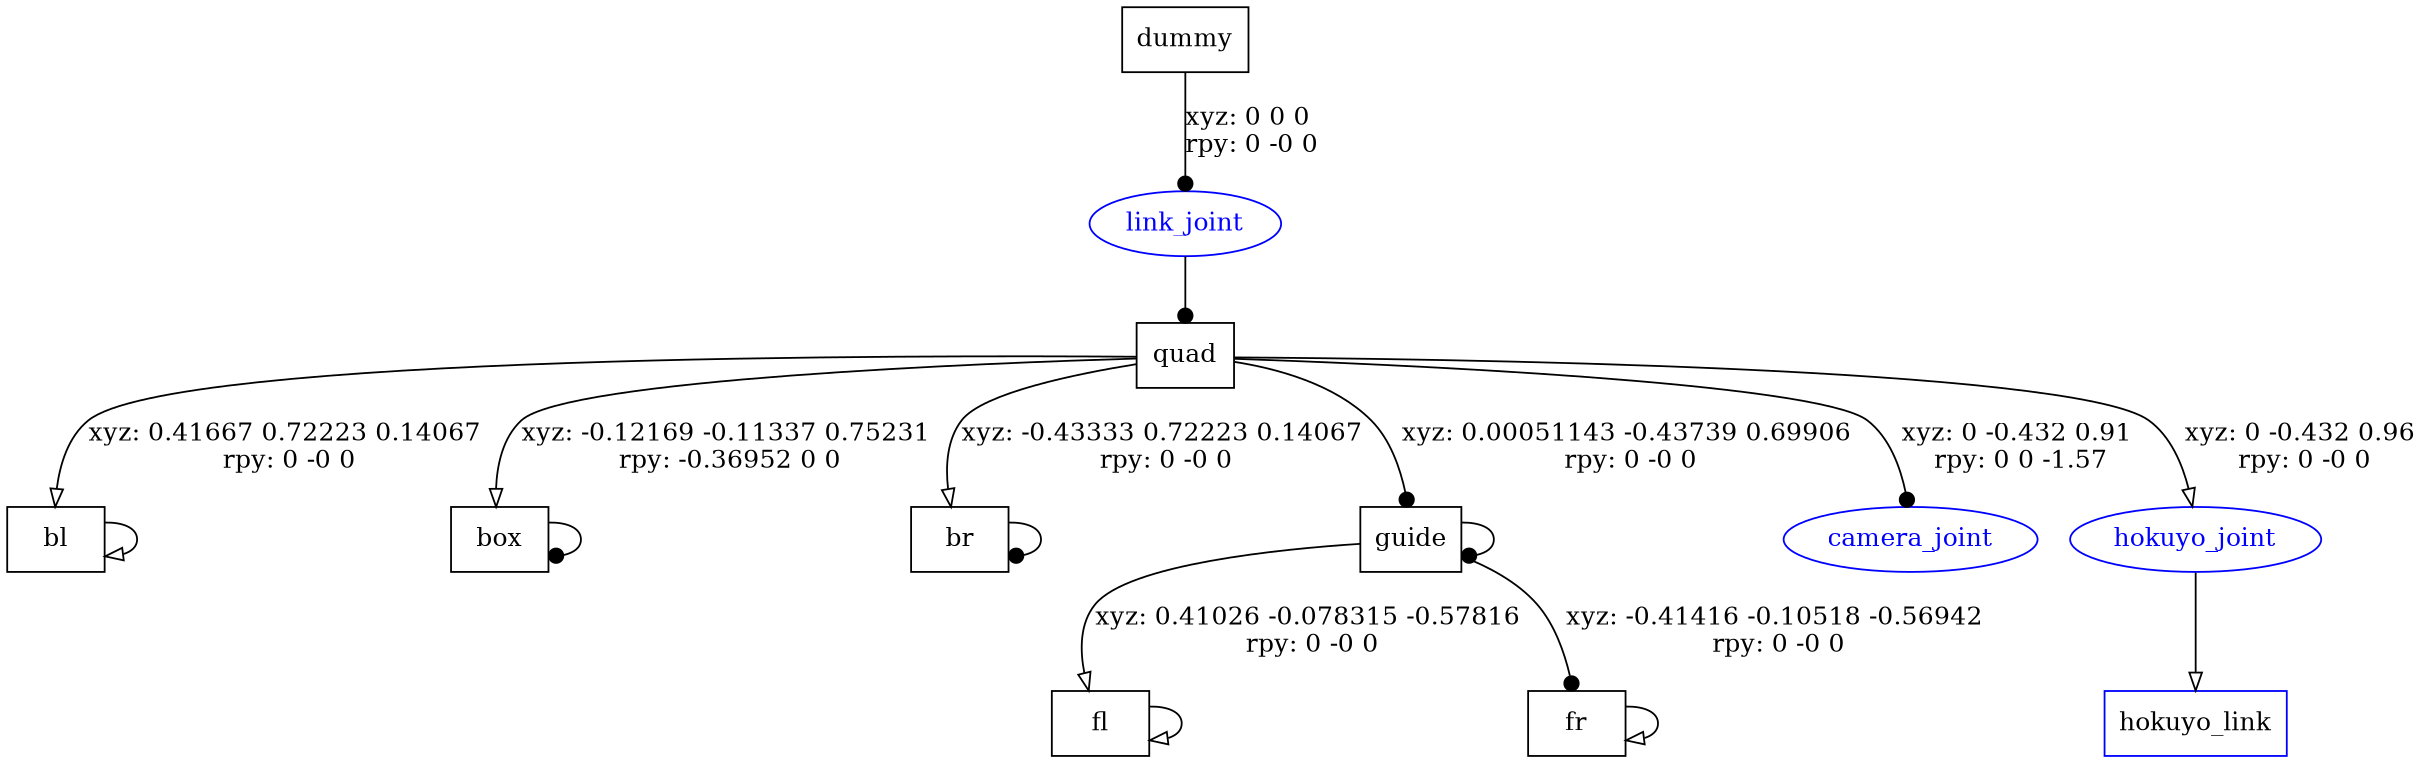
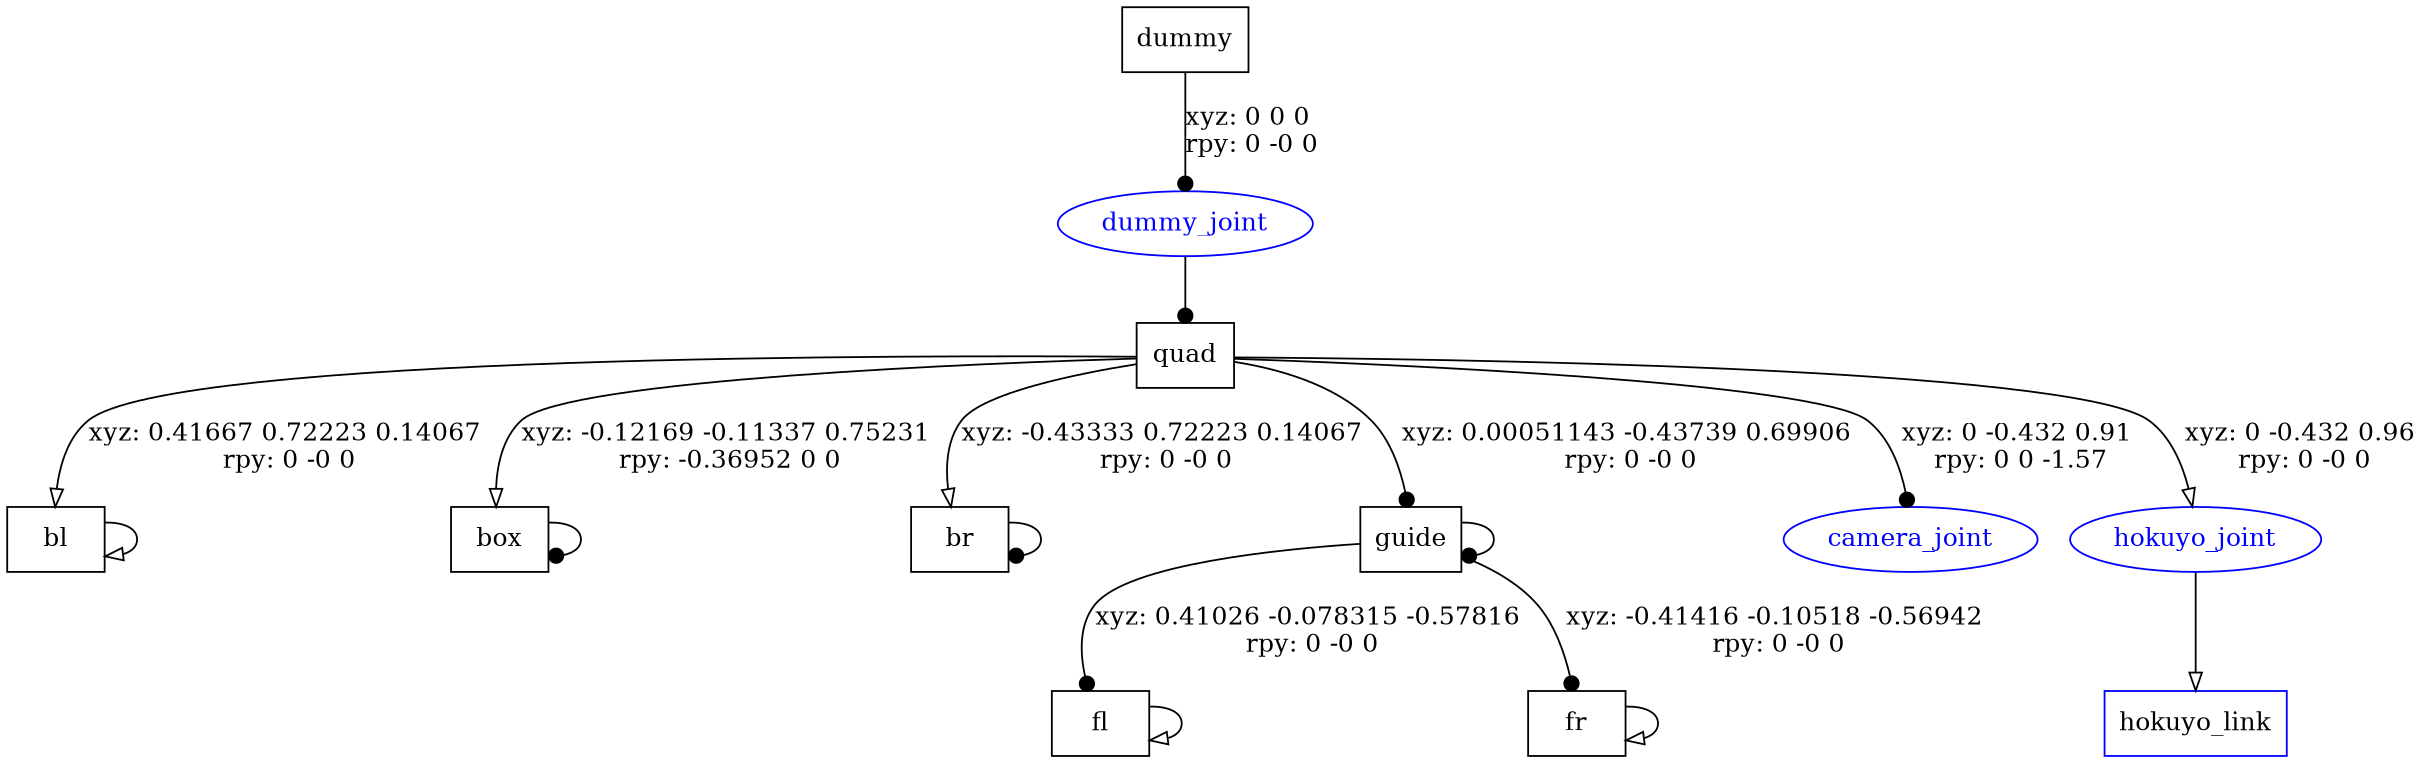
node "link_joint": label "link_joint" -> "dummy_joint"
edge "guide" -> "fl": arrowhead onormal -> dot
